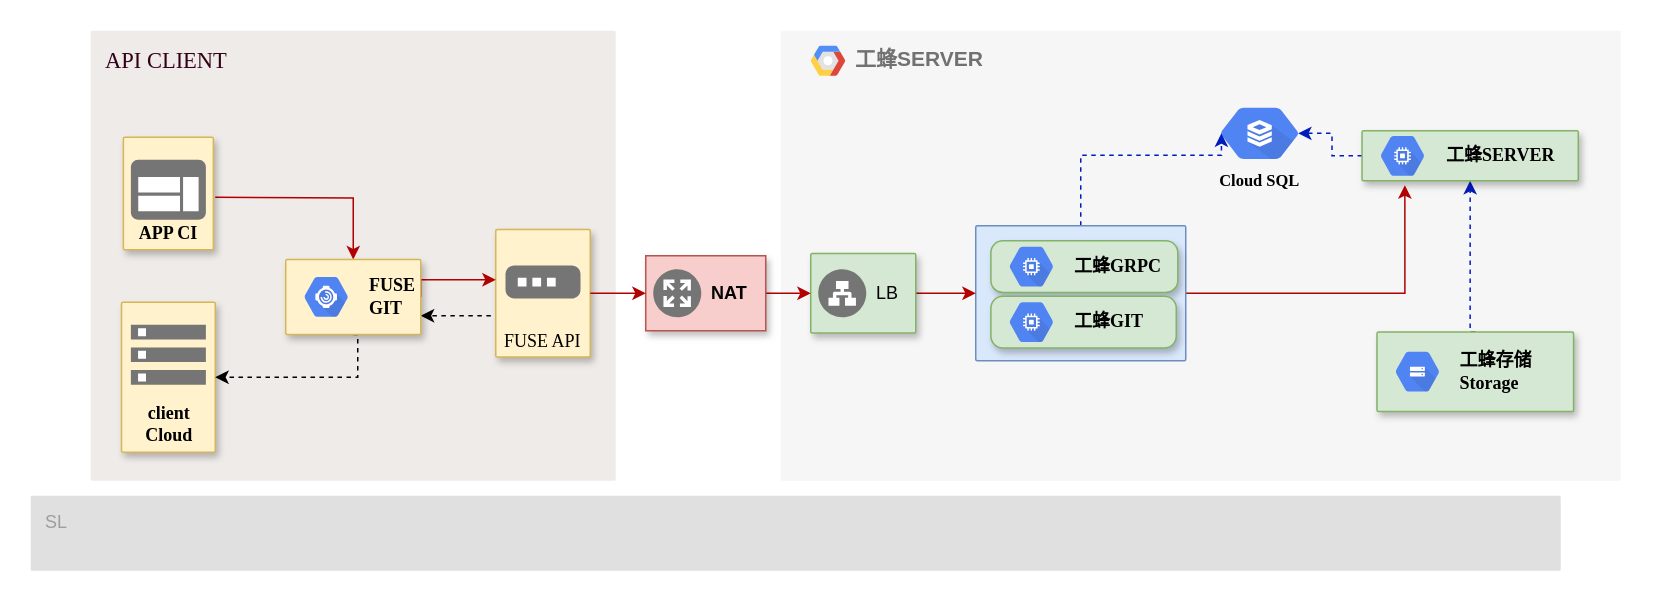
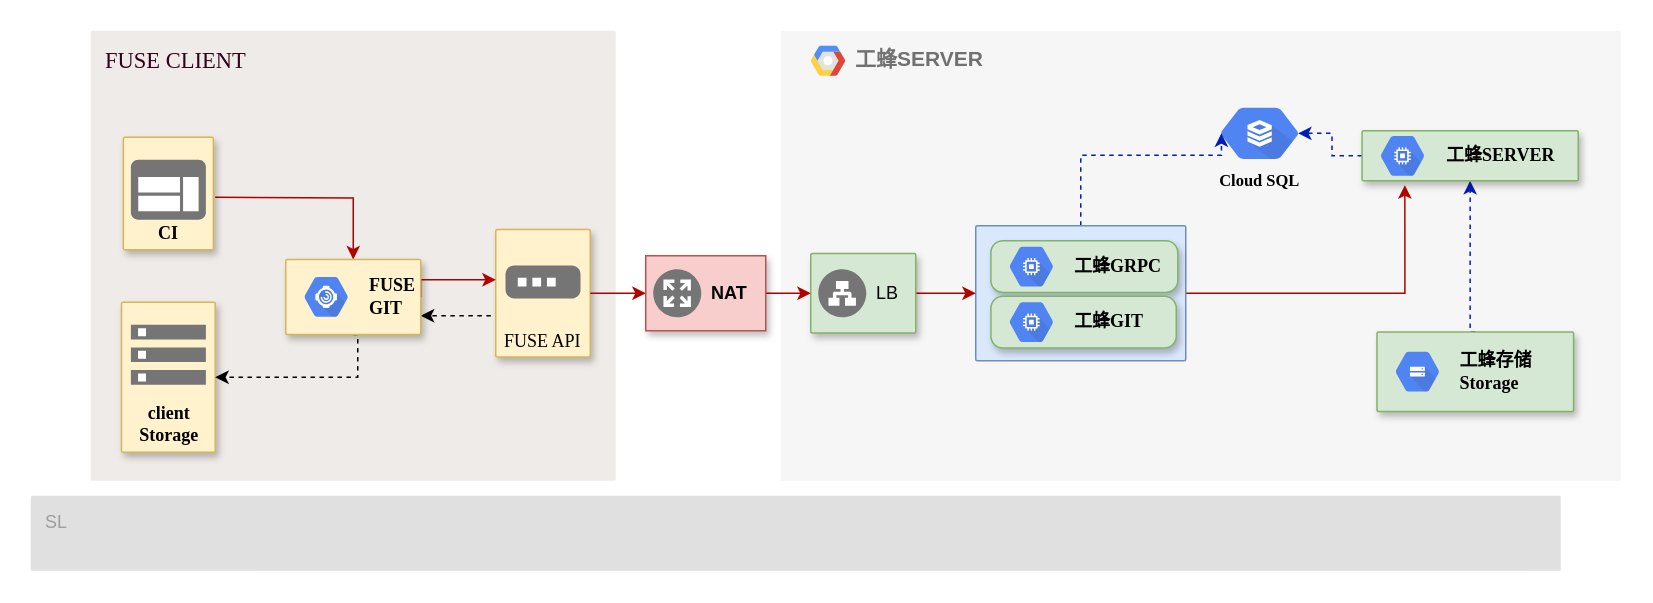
node "API CLIENT": label "API CLIENT" -> "FUSE CLIENT"
node "APP CI": label "APP CI" -> "CLIENT CI"
node "client Cloud": label "client Cloud" -> "client Storage"
